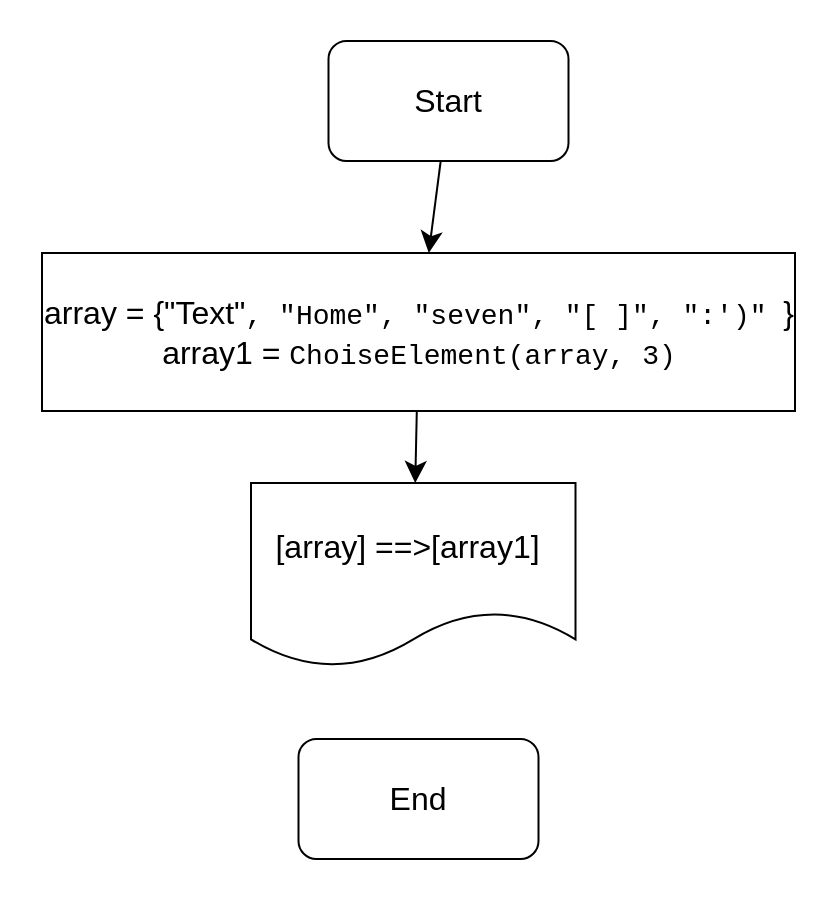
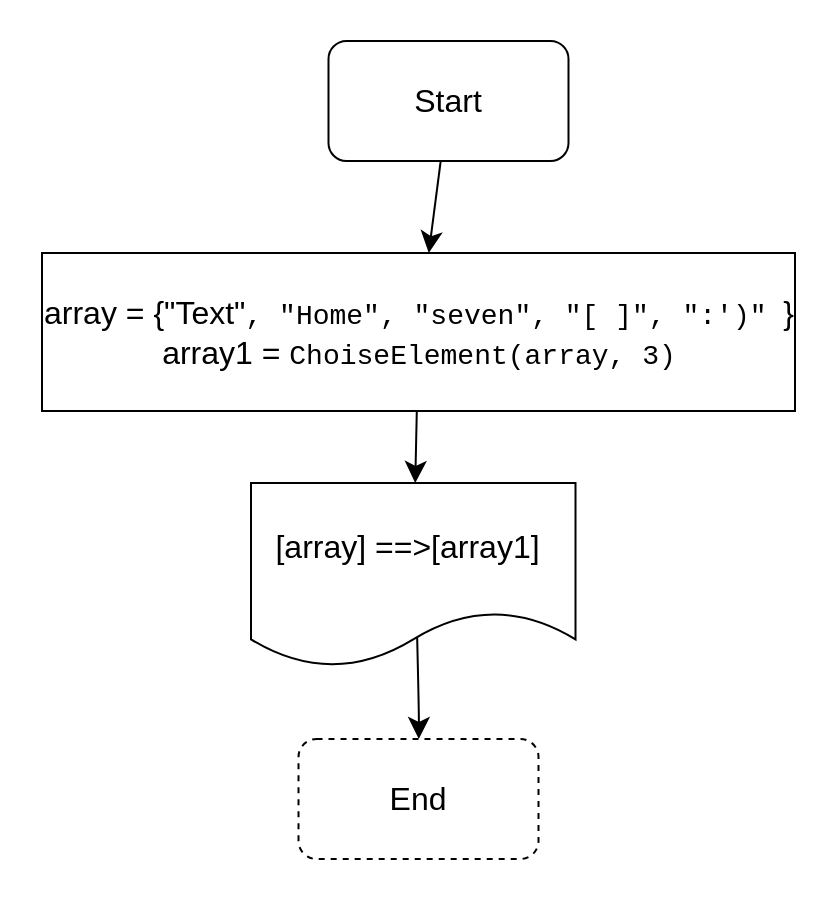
edge "[array] ==>[array1]" -> "End": added
node "End": style solid -> dashed
